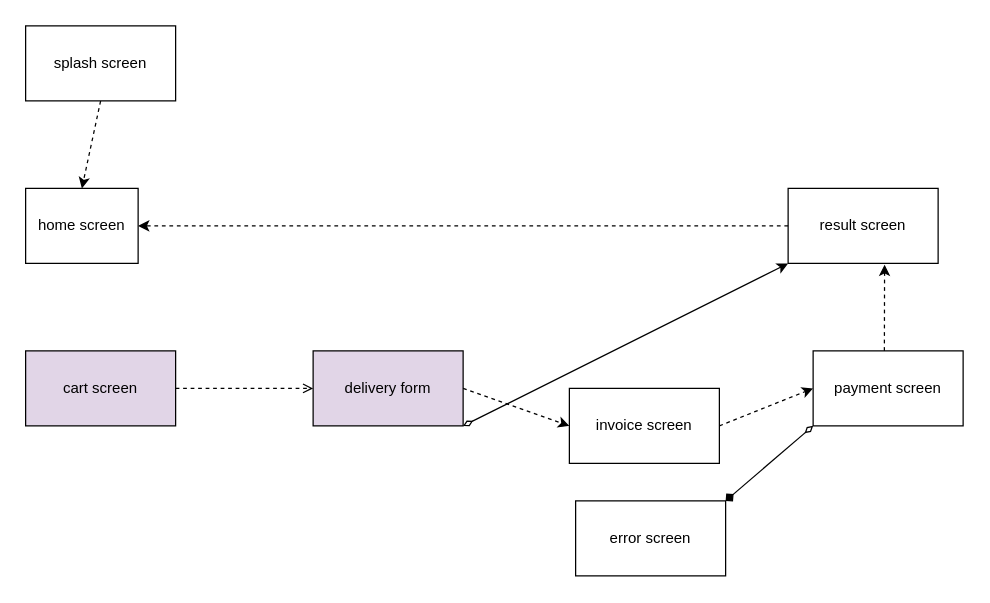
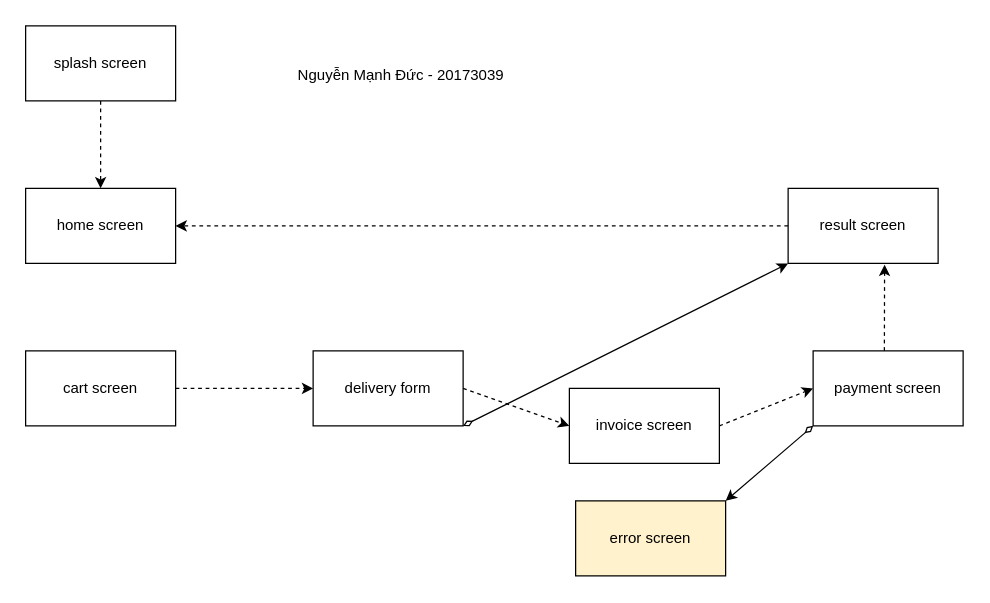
node "Nguyễn Mạnh Đức - 20173039": added
node "home screen": size 113x75 -> 150x75
node "cart screen": fillcolor #e1d5e7 -> #ffffff
edge "cart screen" -> "delivery form": arrowhead open -> classic
node "delivery form": fillcolor #e1d5e7 -> #ffffff
edge "payment screen" -- "error screen": arrowhead diamond -> classic
node "error screen": fillcolor #ffffff -> #fff2cc
